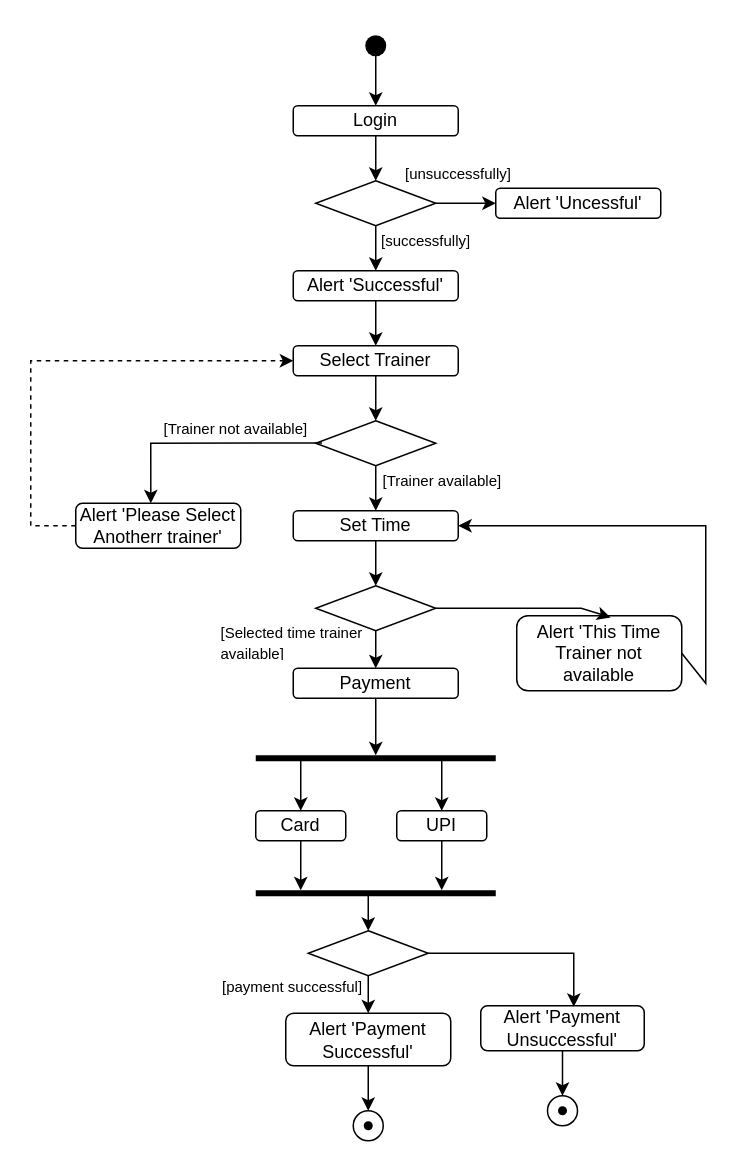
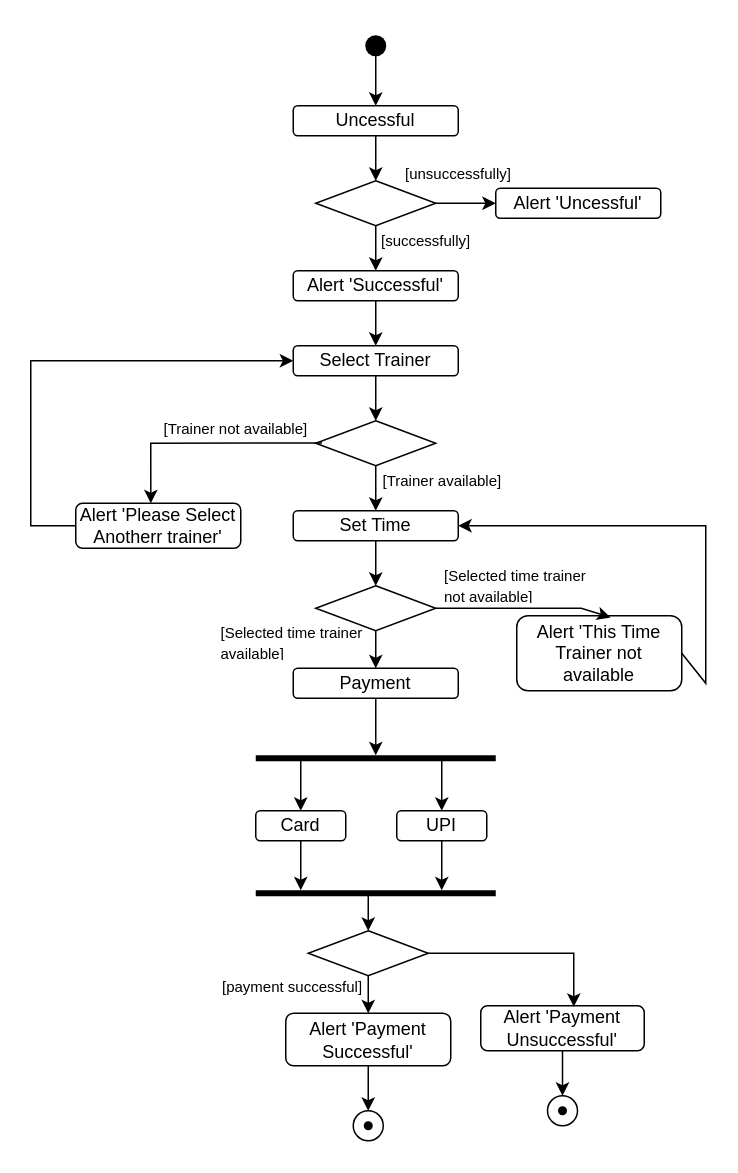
node "Login": label "Login" -> "Uncessful"
edge "Alert 'Please Select Anotherr trainer'" -> "Select Trainer": style dashed -> solid
node "[Selected time trainer not available]": added
